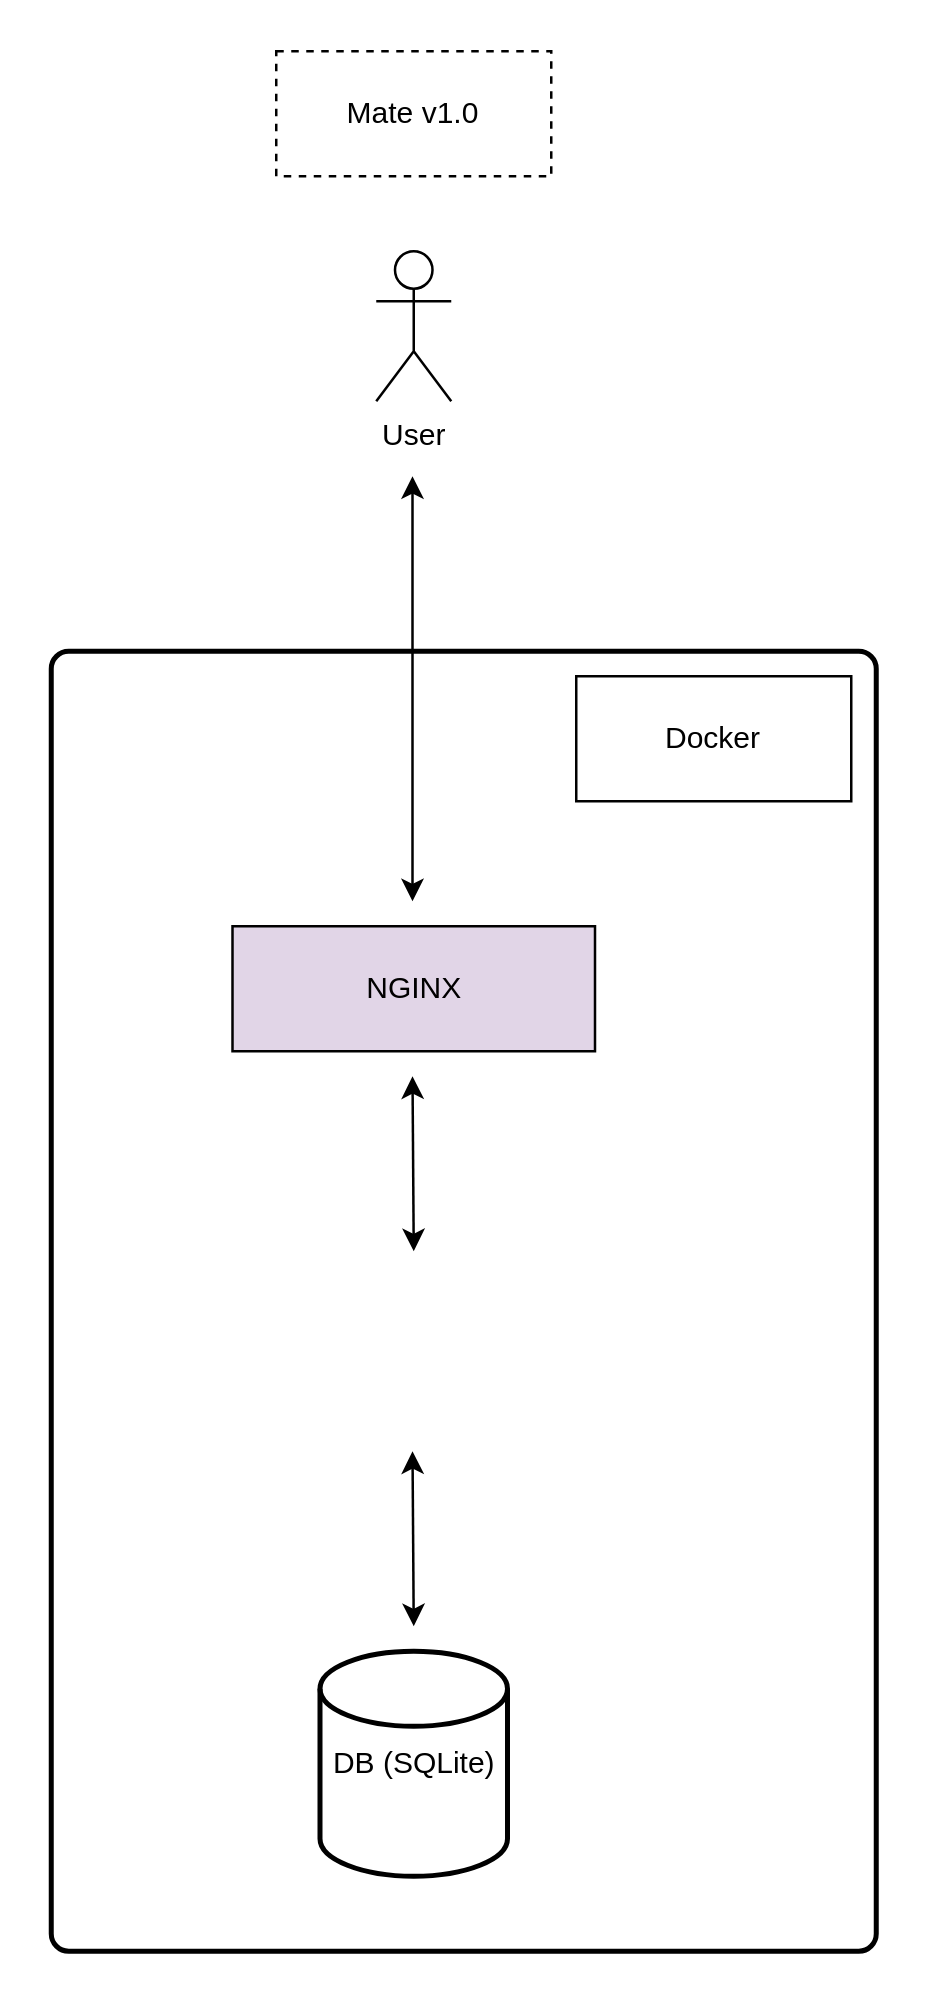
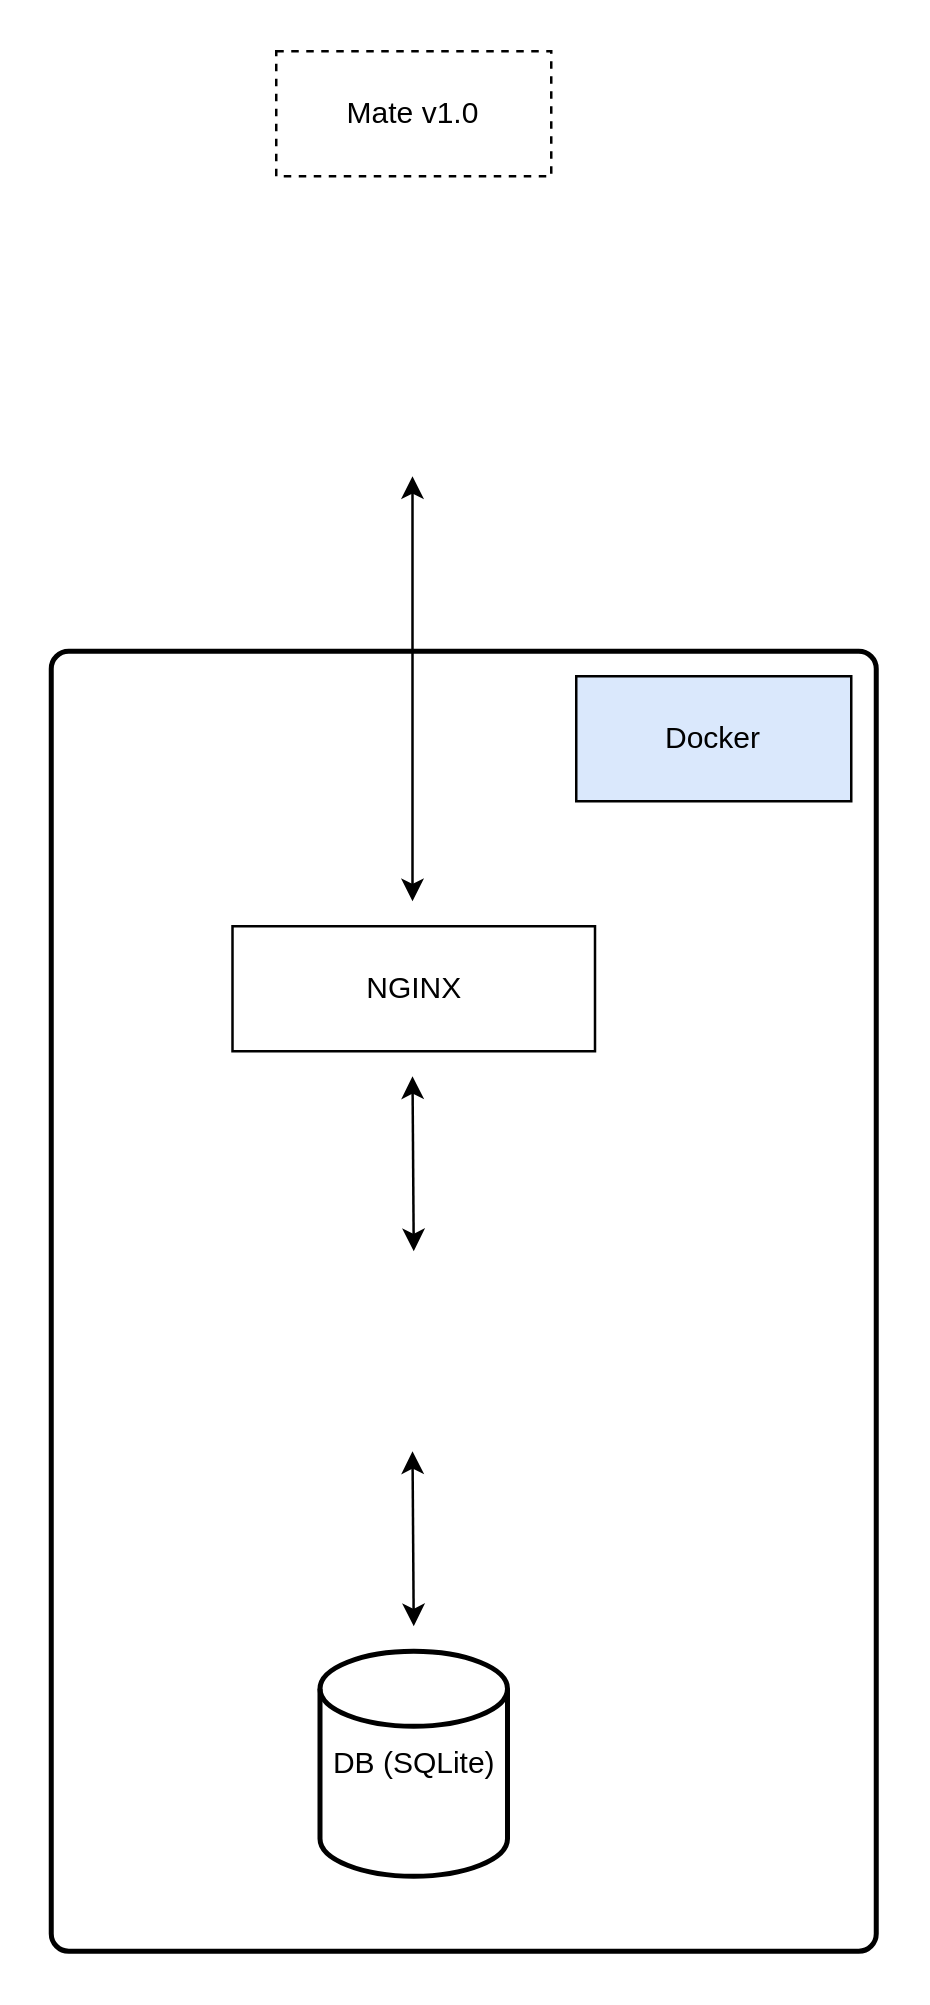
node "User": removed
node "Docker": fillcolor #ffffff -> #dae8fc
node "NGINX": fillcolor #e1d5e7 -> #ffffff
